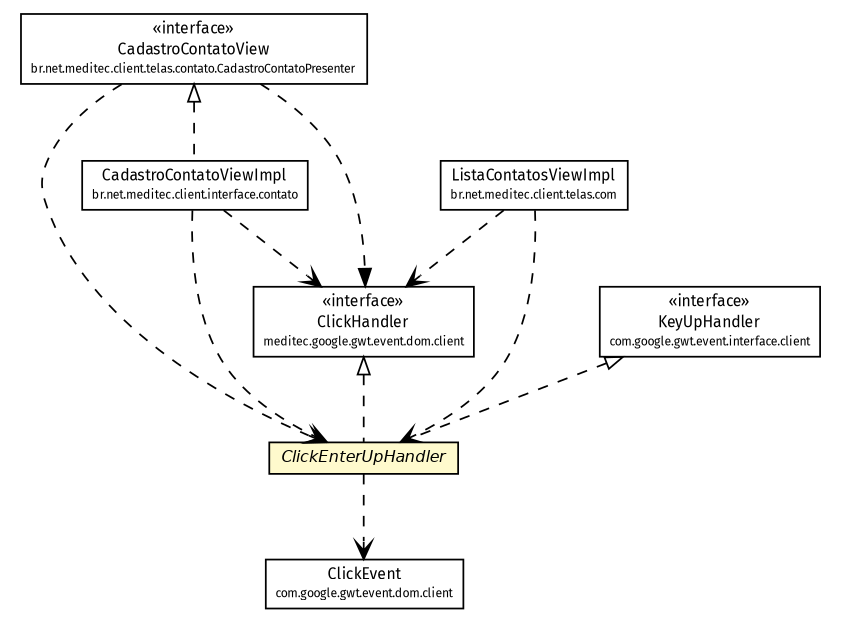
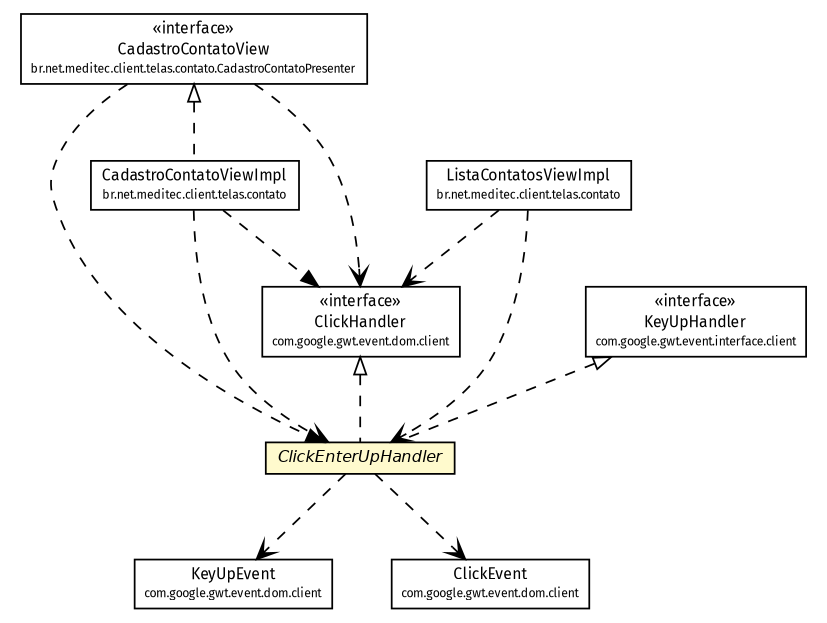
edge "CadastroContatoView" -> "ClickHandler": arrowhead normal -> open
node "CadastroContatoViewImpl": text "br.net.meditec.client.interface.contato" -> "br.net.meditec.client.telas.contato"
node "ListaContatosViewImpl": text "br.net.meditec.client.telas.com" -> "br.net.meditec.client.telas.contato"
edge "CadastroContatoViewImpl" -> "ClickHandler": arrowhead open -> normal
edge "CadastroContatoView" -> "ClickEnterUpHandler": arrowhead open -> normal
node "ClickHandler": text "meditec.google.gwt.event.dom.client" -> "com.google.gwt.event.dom.client"
node "KeyUpEvent": added
